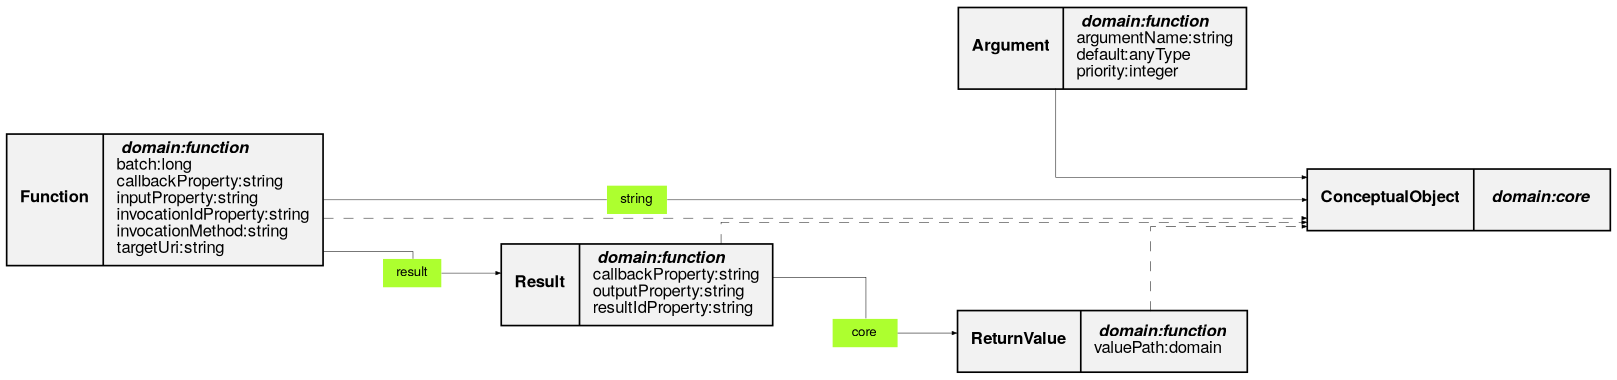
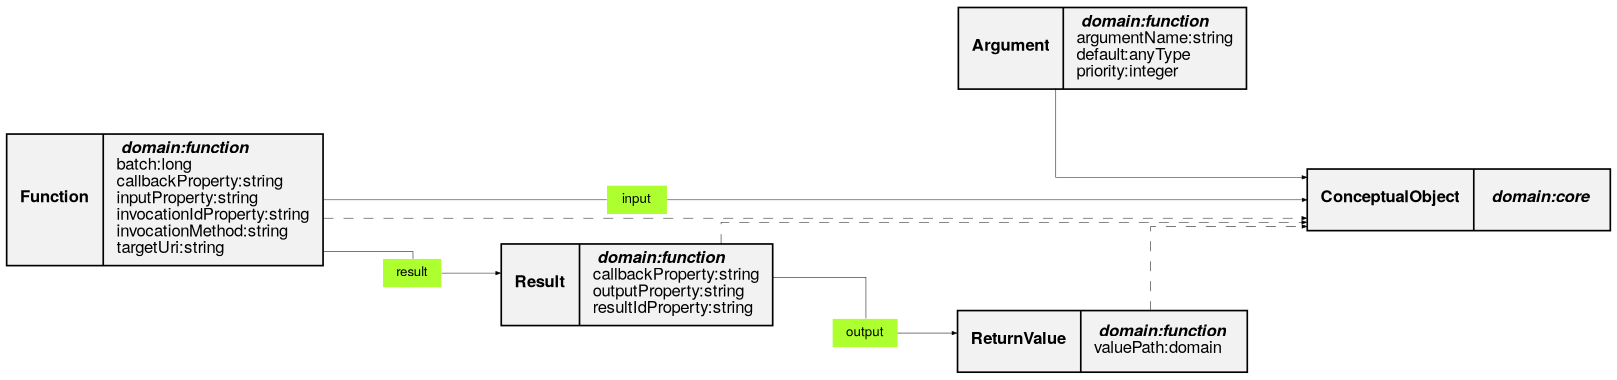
node "string": label "string" -> "input"
node "core": label "core" -> "output"
